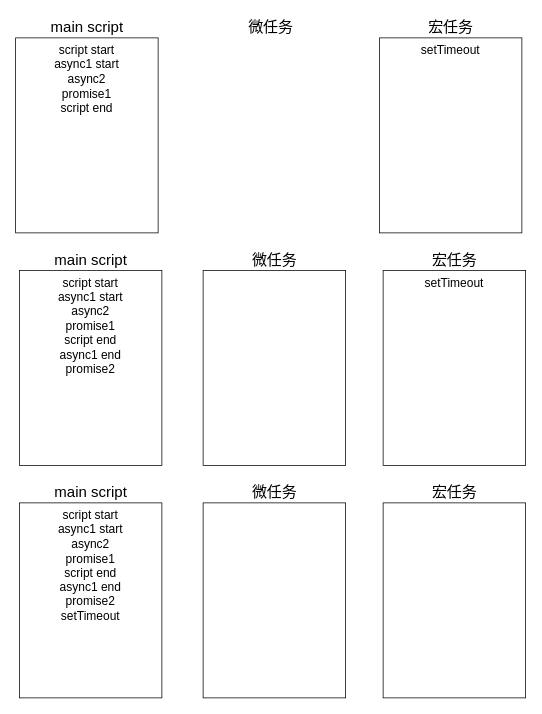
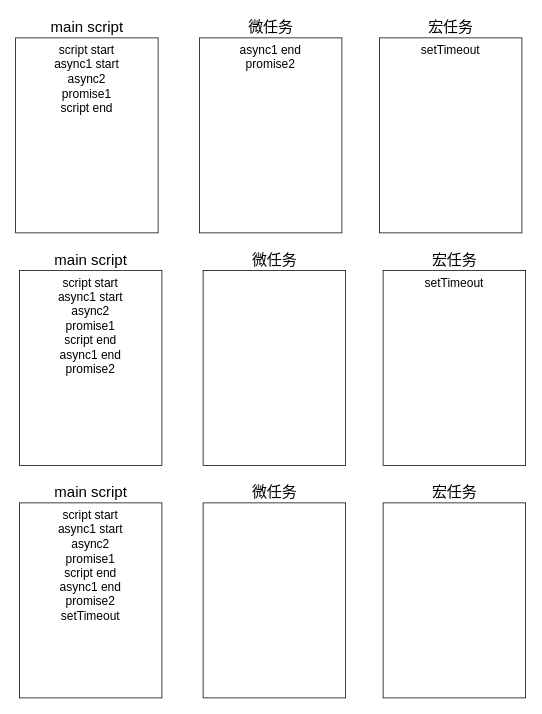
node "async1 end promise2": added
